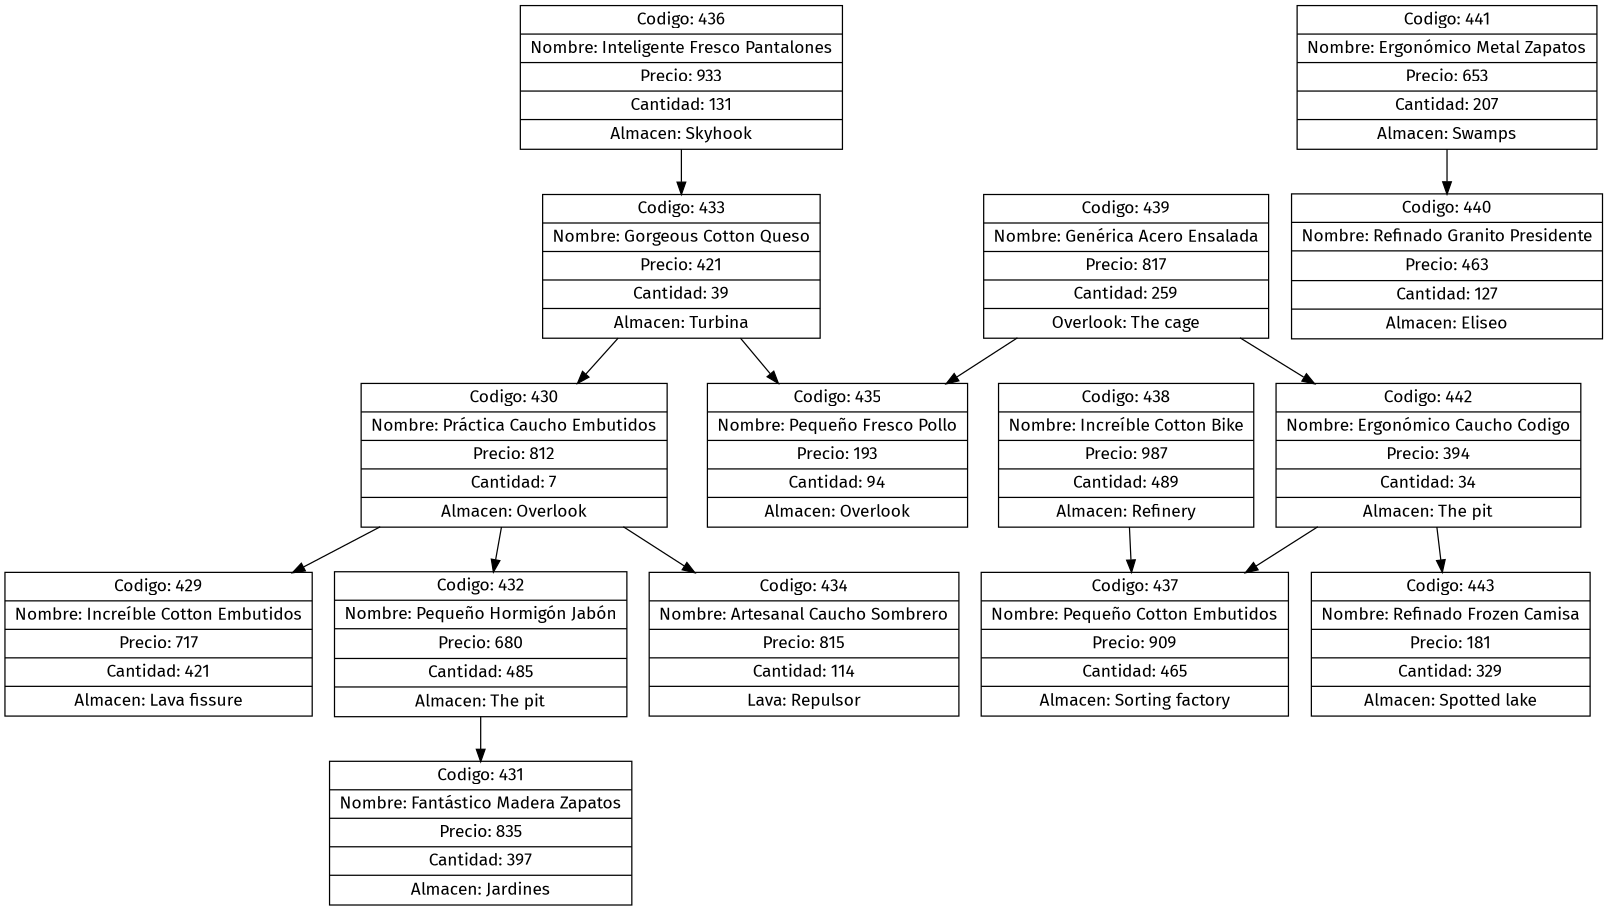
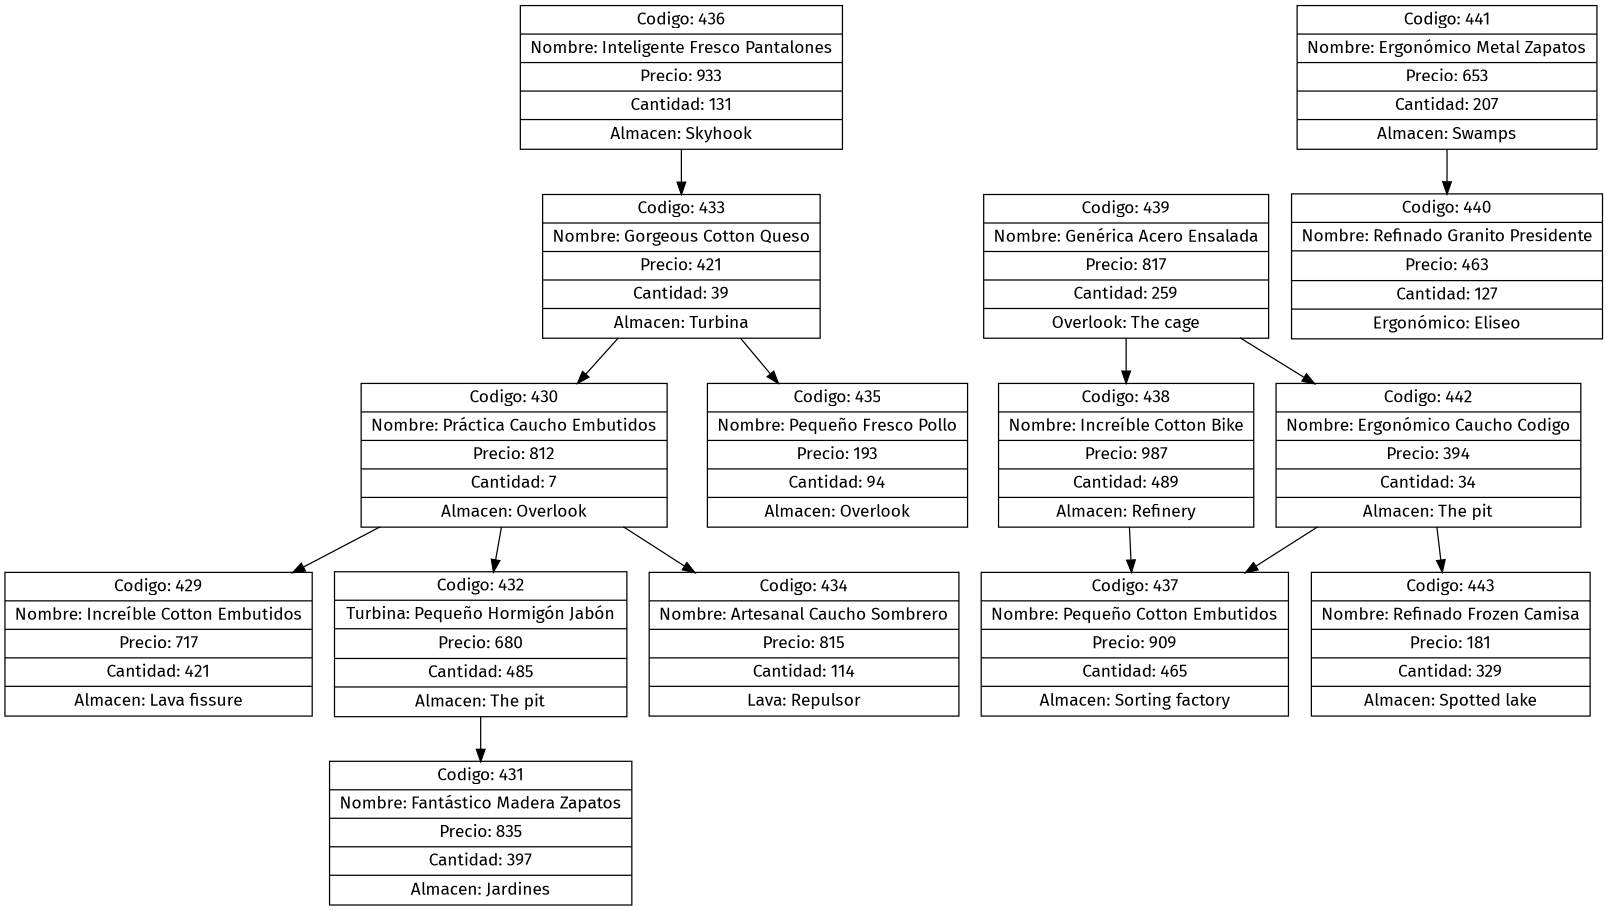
node "Codigo: 440": text "Almacen: Eliseo" -> "Ergonómico: Eliseo"
edge "Codigo: 439" -> "Codigo: 435": now "Codigo: 439" -> "Codigo: 438"
node "Codigo: 432": text "Nombre: Pequeño Hormigón Jabón" -> "Turbina: Pequeño Hormigón Jabón"
